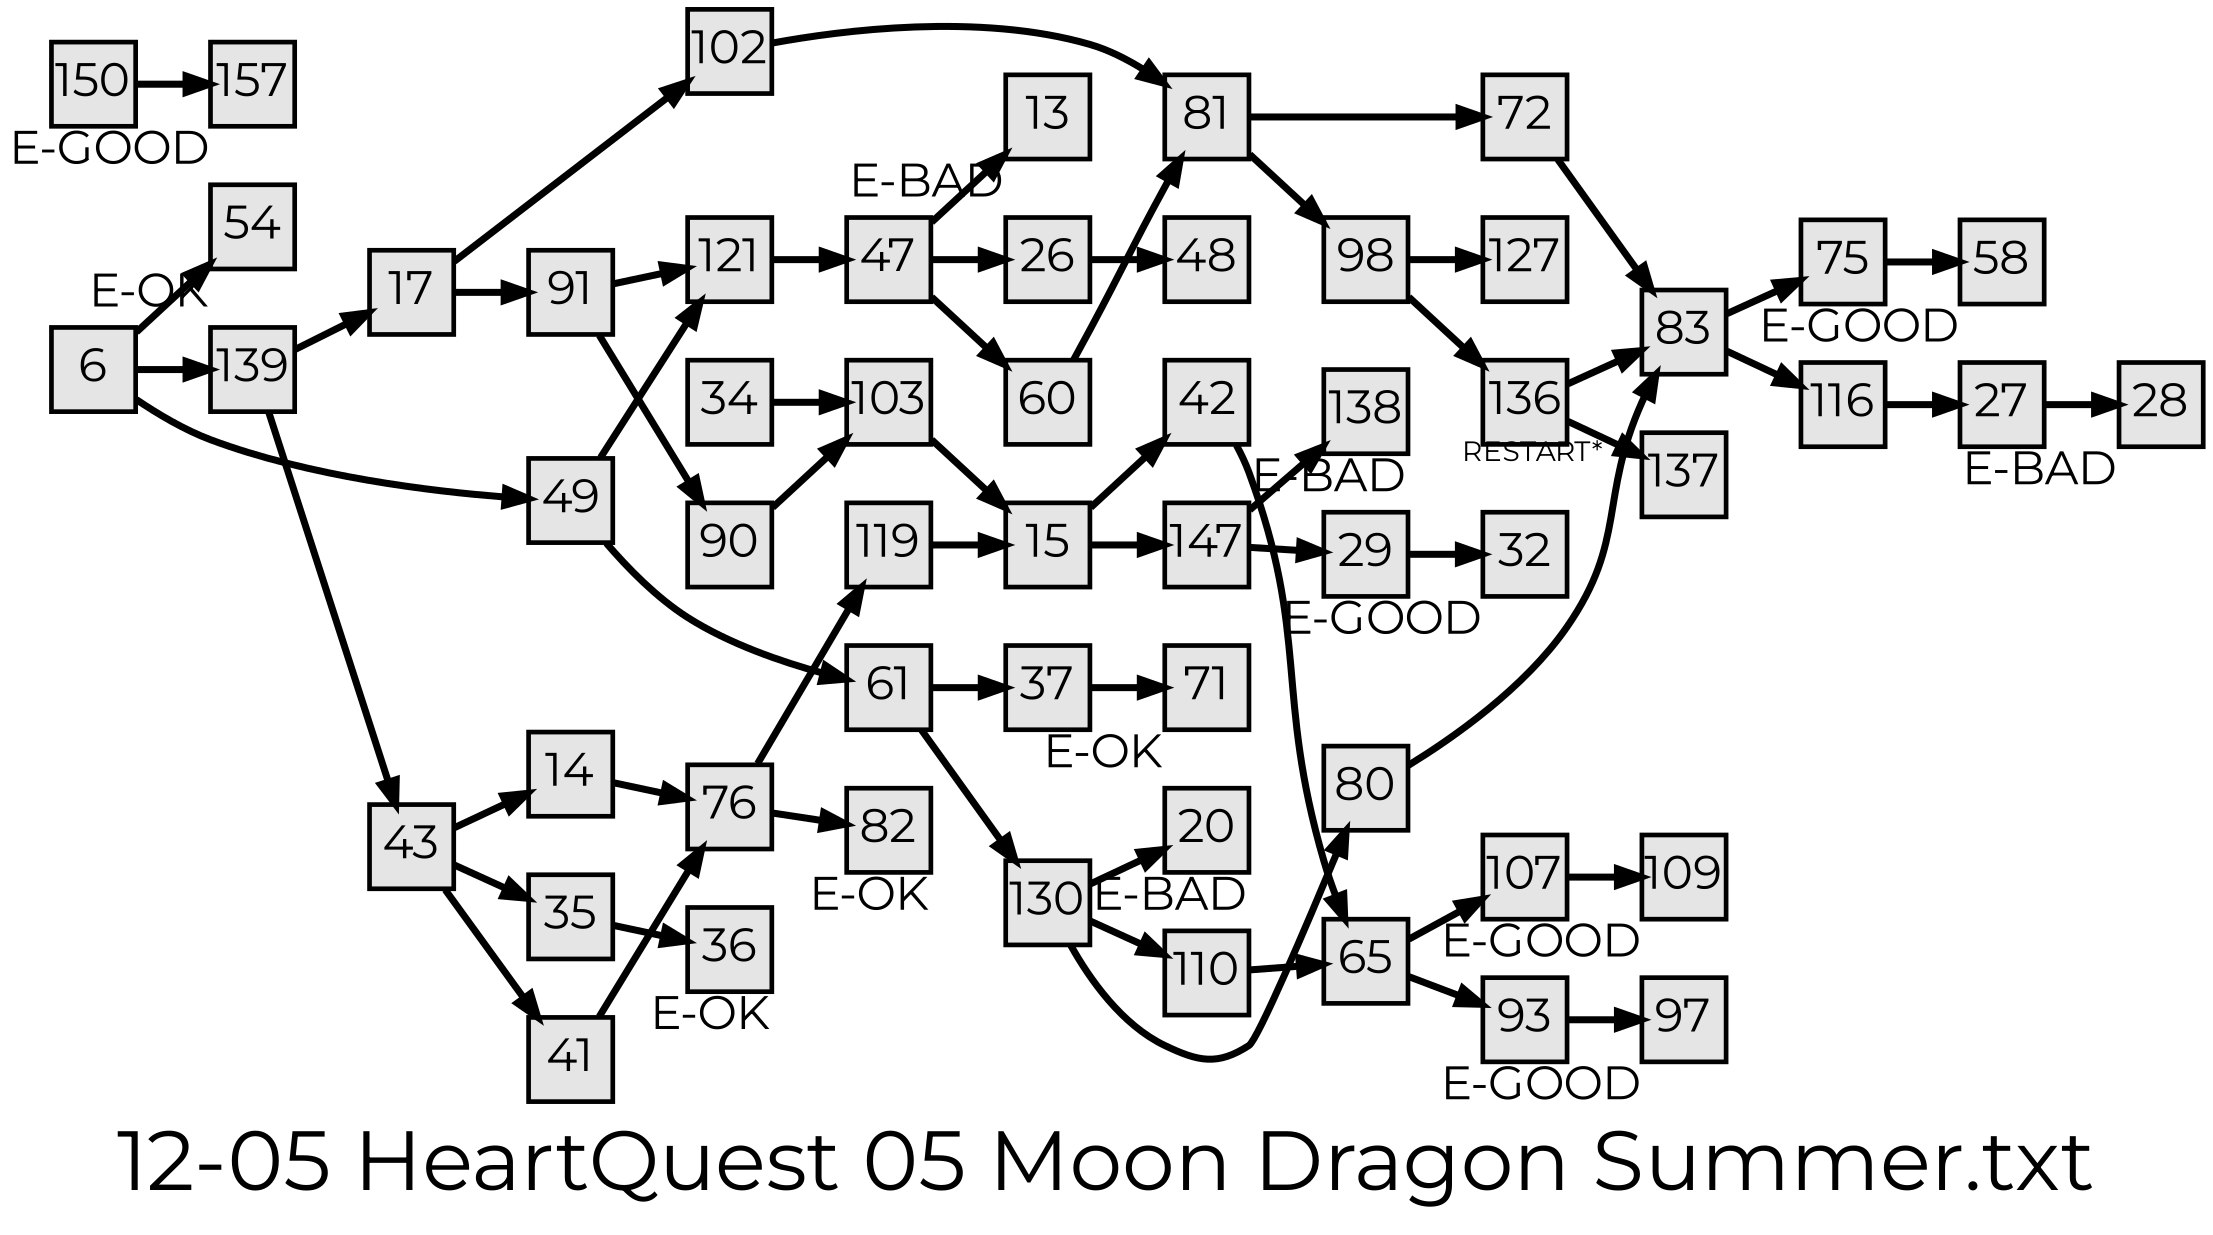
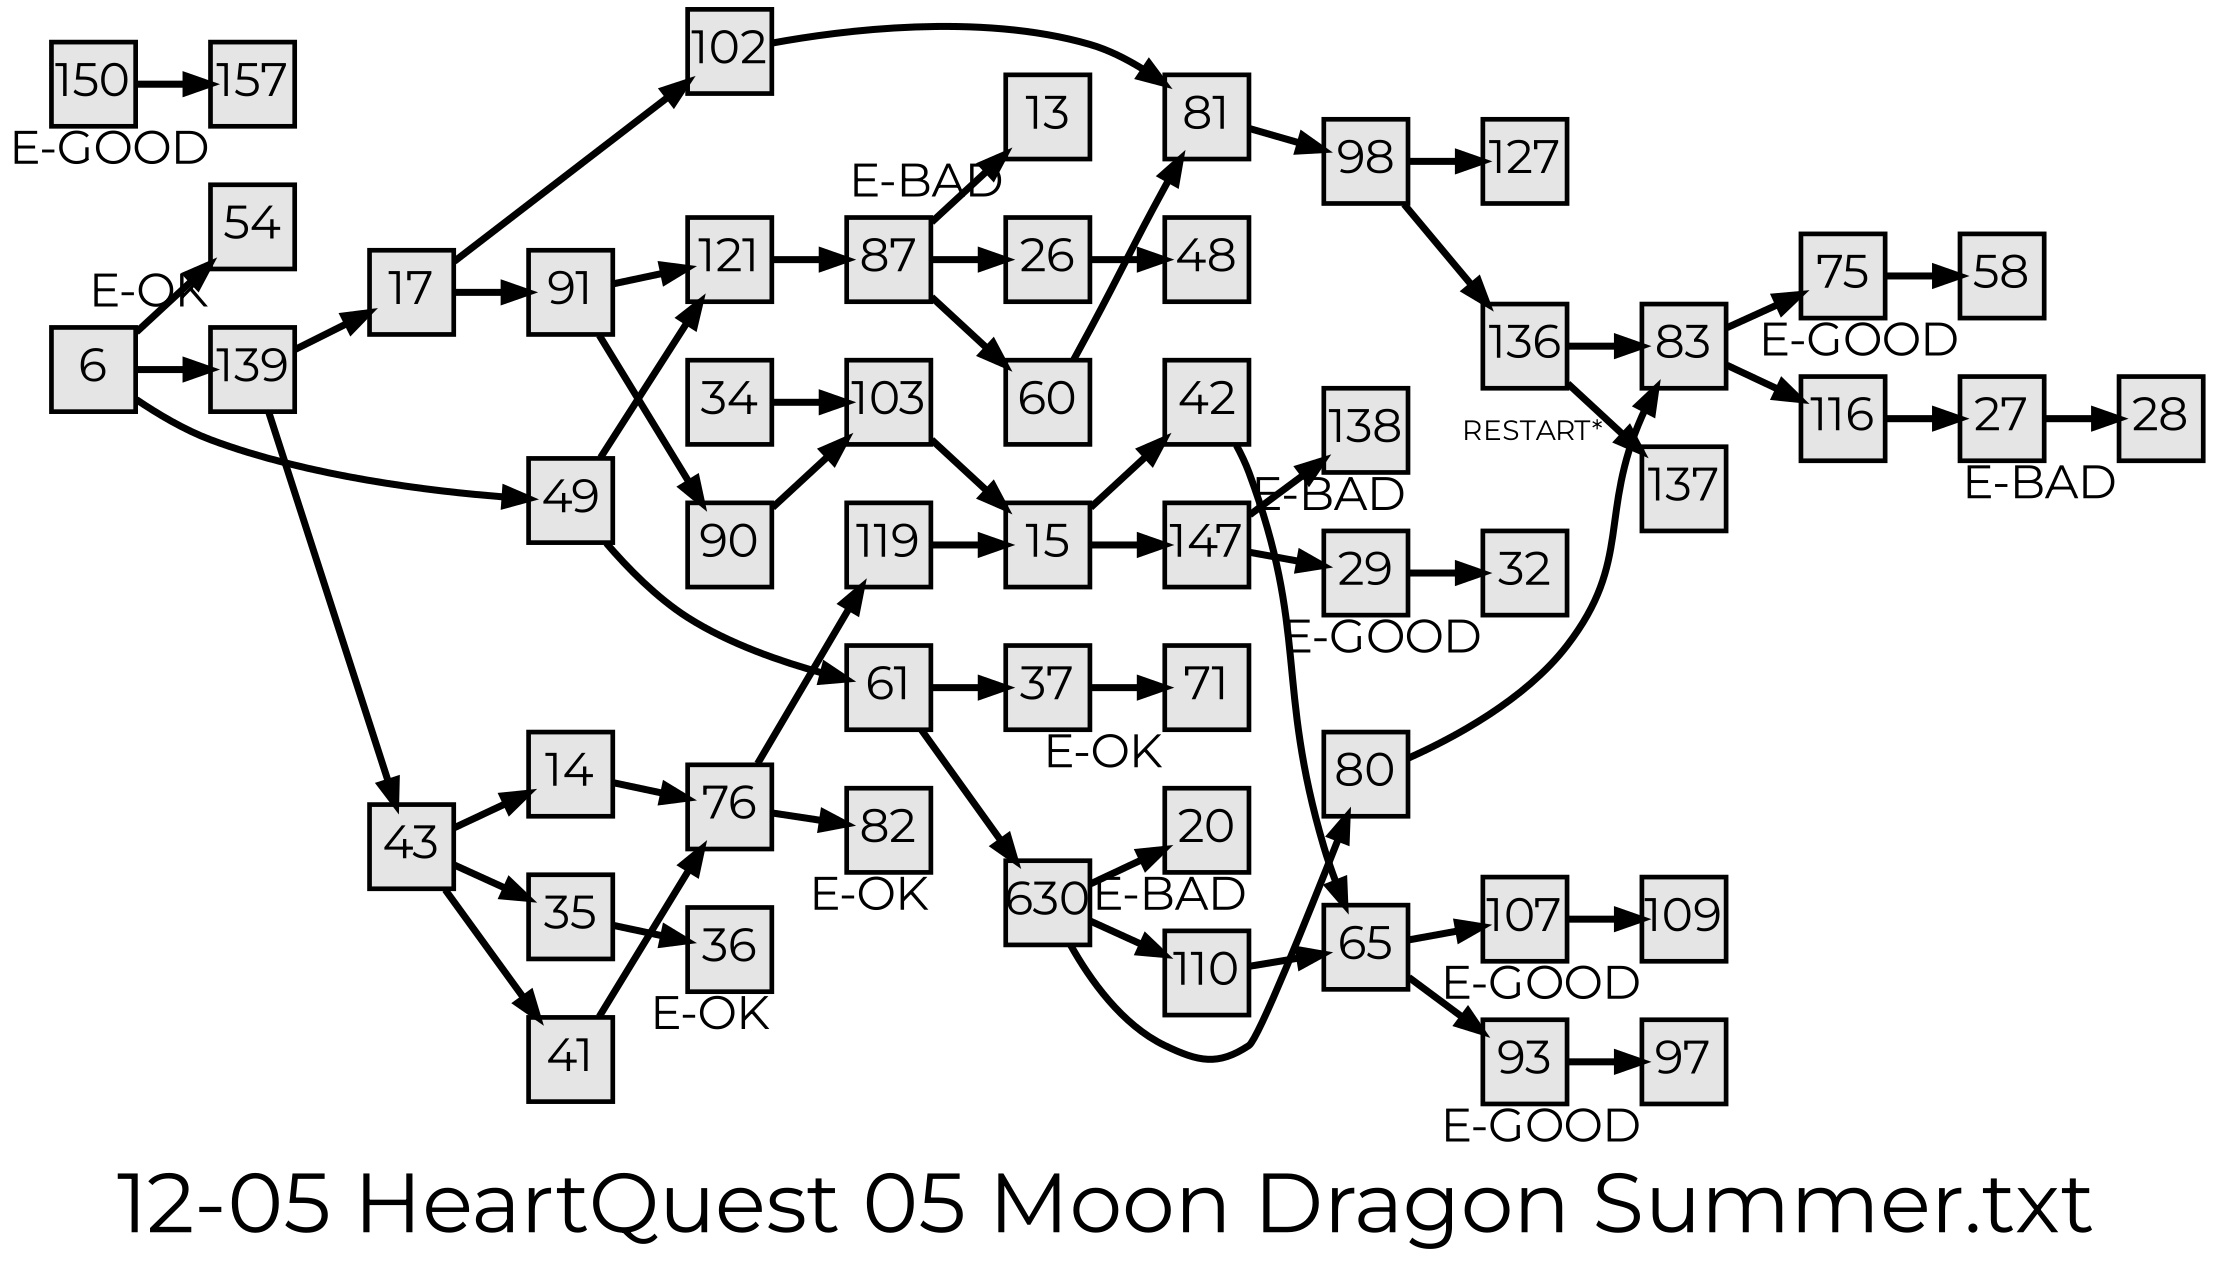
node "72": removed
node "47": label "47" -> "87"
node "130": label "130" -> "630"
